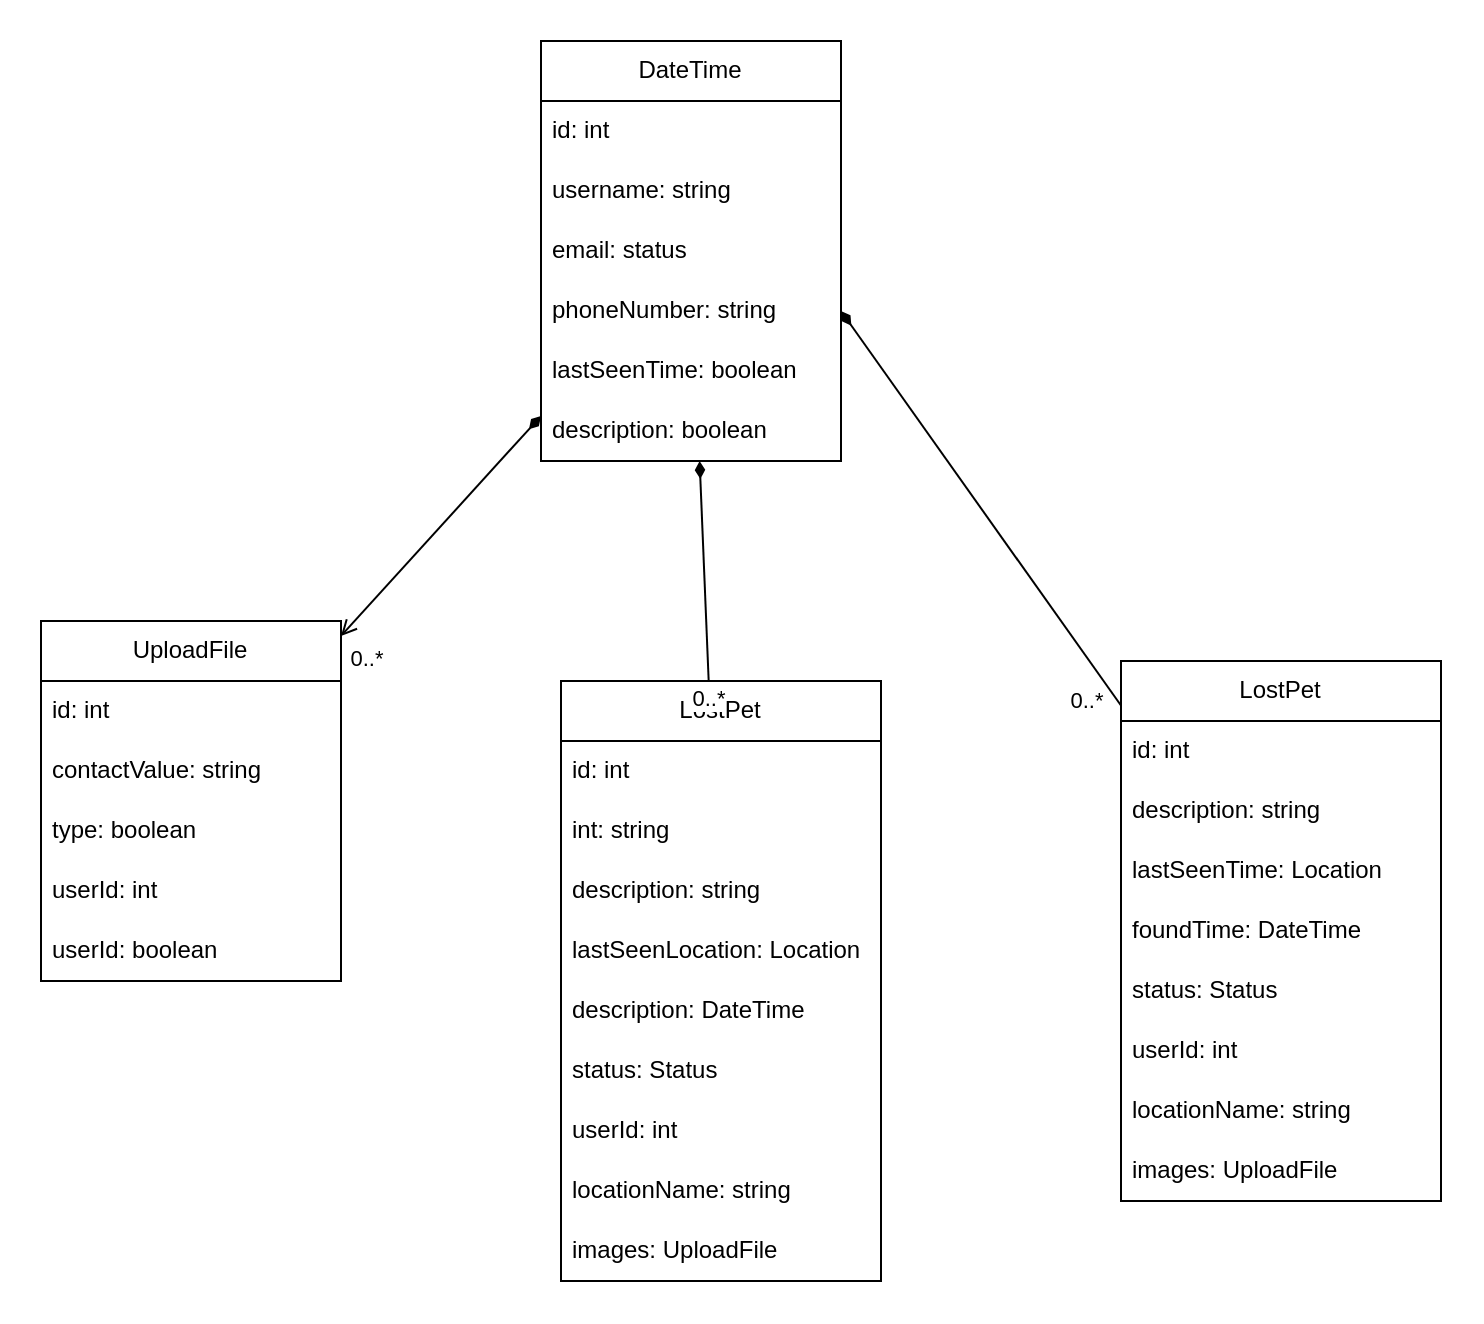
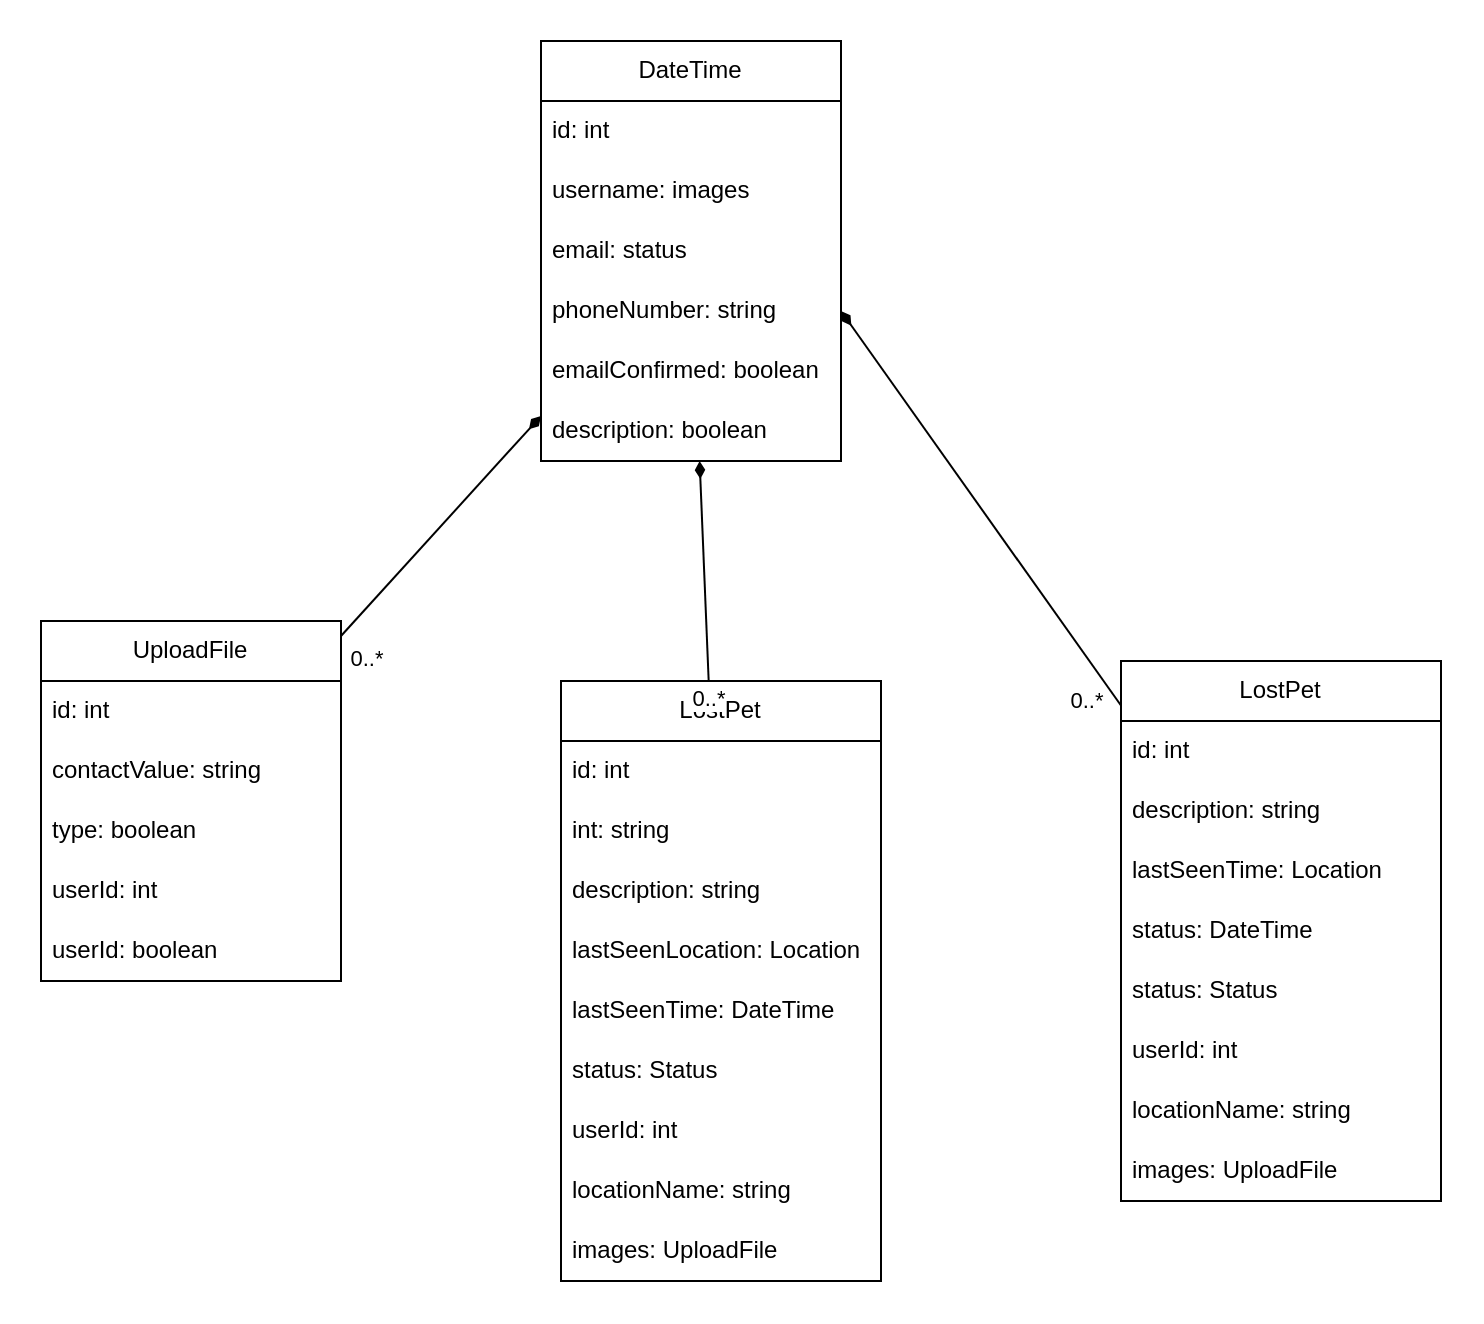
node "username: string": label "username: string" -> "username: images"
node "lastSeenTime: boolean": label "lastSeenTime: boolean" -> "emailConfirmed: boolean"
edge "DateTime" -- "UploadFile": arrowhead open -> none
node "foundTime: DateTime": label "foundTime: DateTime" -> "status: DateTime"
node "description: DateTime": label "description: DateTime" -> "lastSeenTime: DateTime"
